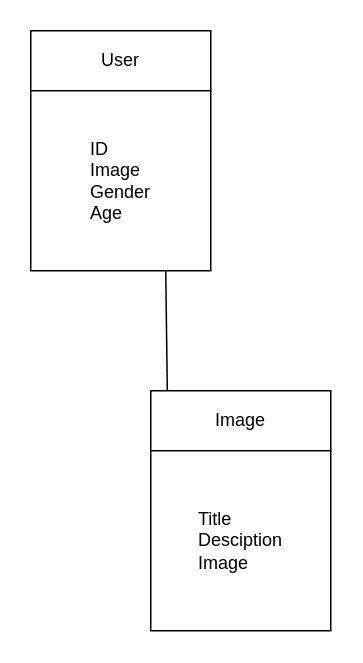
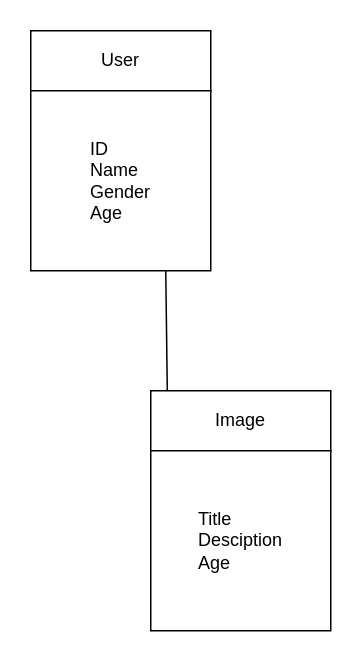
node "ID Image Gender Age": label "ID Image Gender Age" -> "ID Name Gender Age"
node "Title Desciption Image": label "Title Desciption Image" -> "Title Desciption Age"
